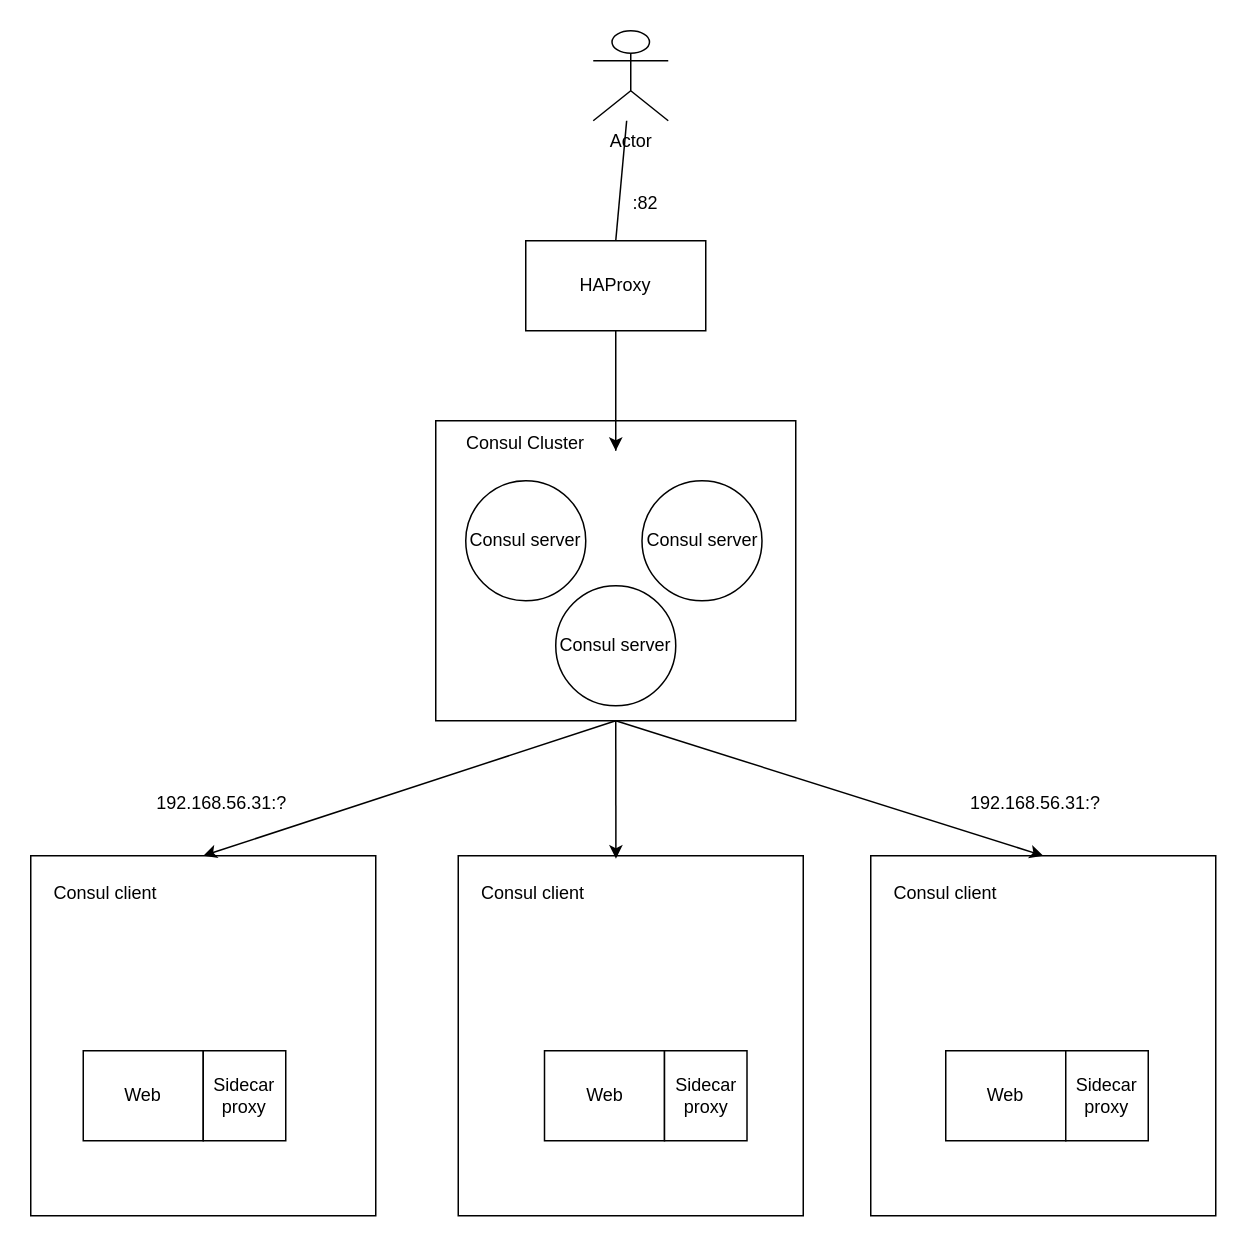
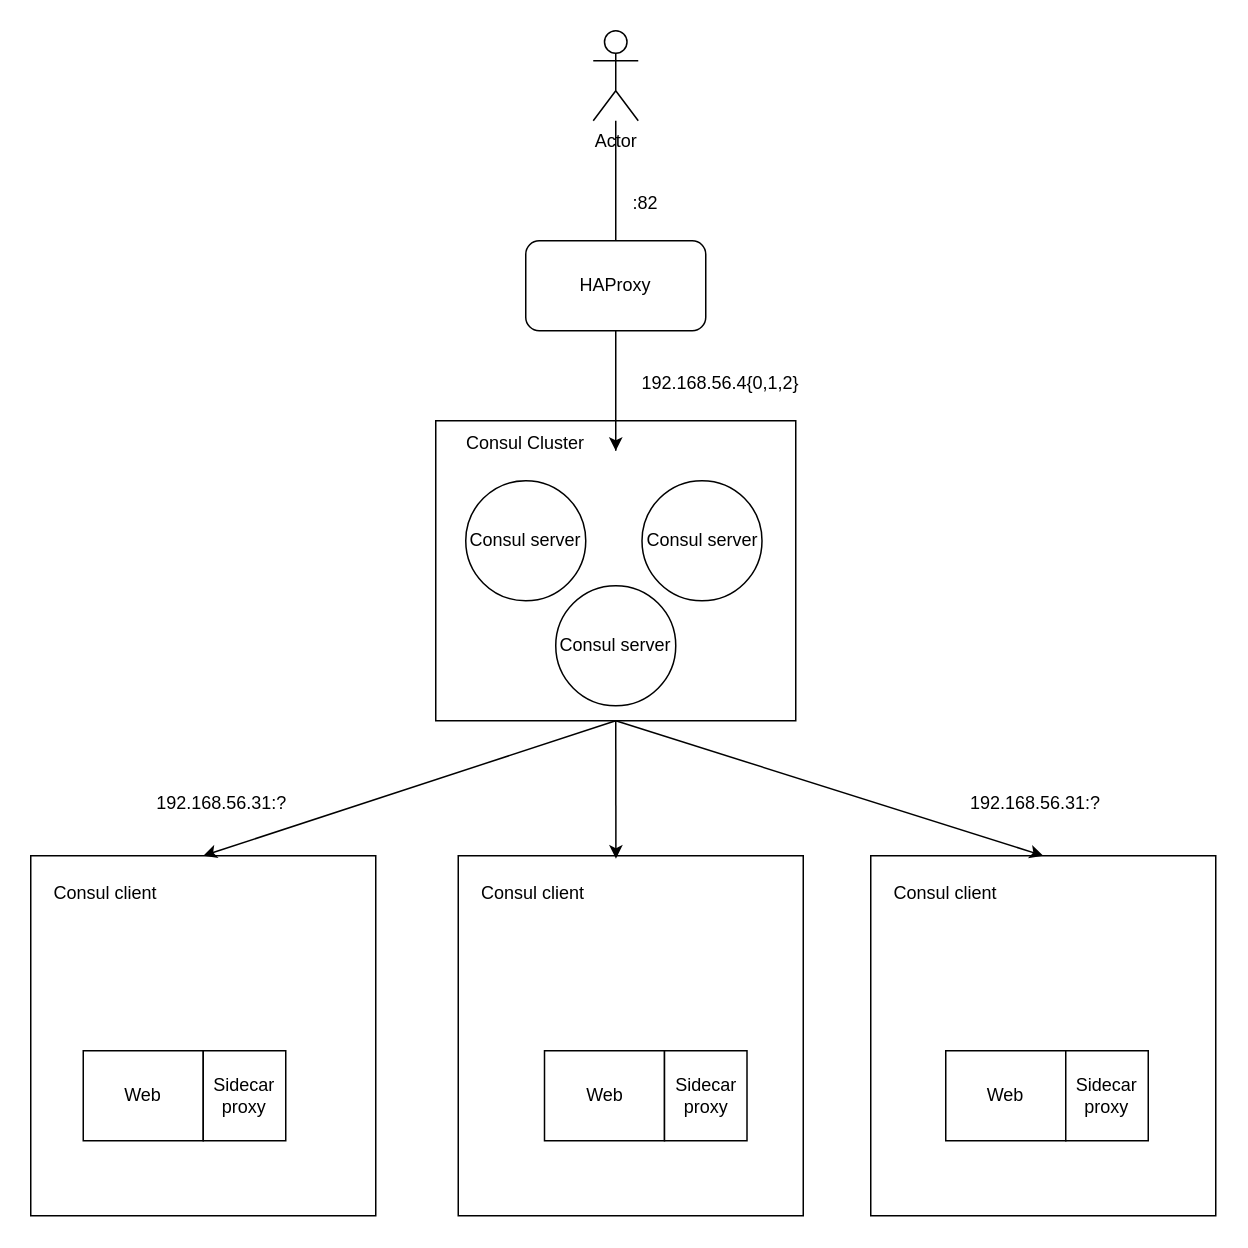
node "Actor": size 75x90 -> 45x90
node "HAProxy": shape rectangle -> rounded rectangle
node "192.168.56.4{0,1,2}": added
